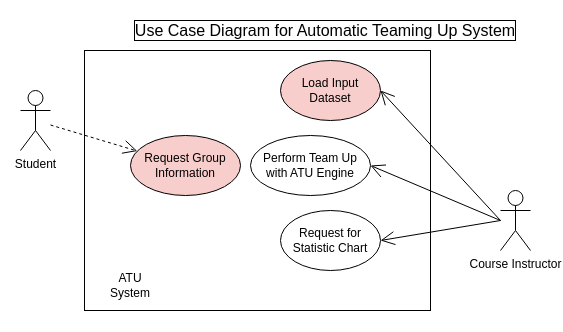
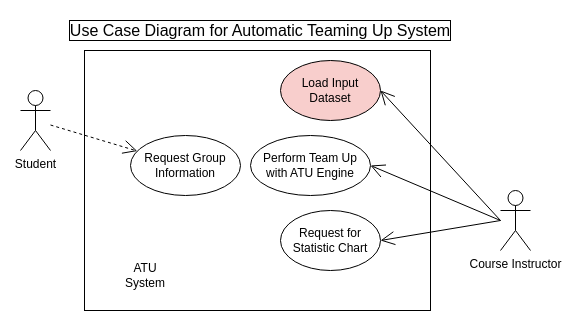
node "Use Case Diagram for Automatic Teaming Up System": moved (326, 31) -> (261, 31)
node "Request Group Information": fillcolor #f8cecc -> #ffffff
node "ATU System": moved (131, 286) -> (146, 276)
